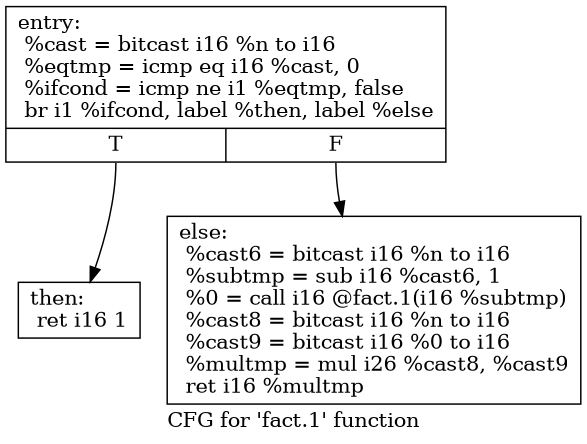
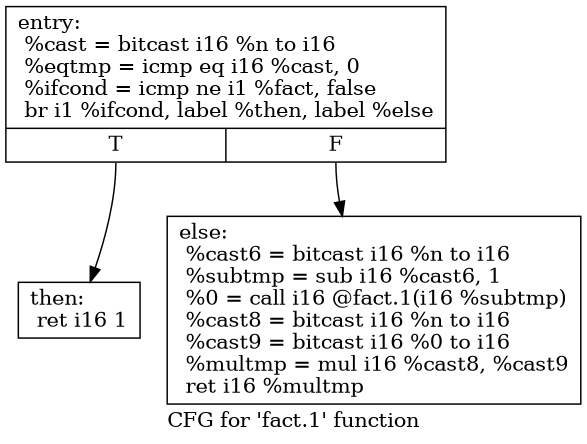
node "entry:": text "%ifcond = icmp ne i1 %eqtmp, false" -> "%ifcond = icmp ne i1 %fact, false"
node "else:": text "%multmp = mul i26 %cast8, %cast9" -> "%multmp = mul i16 %cast8, %cast9"
